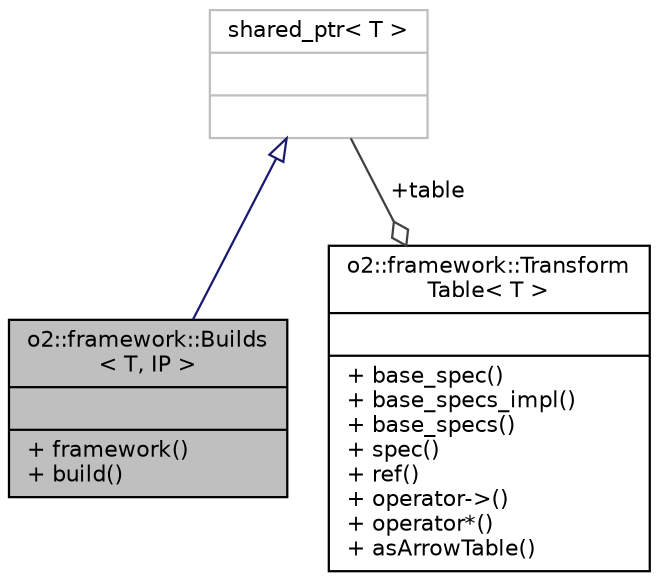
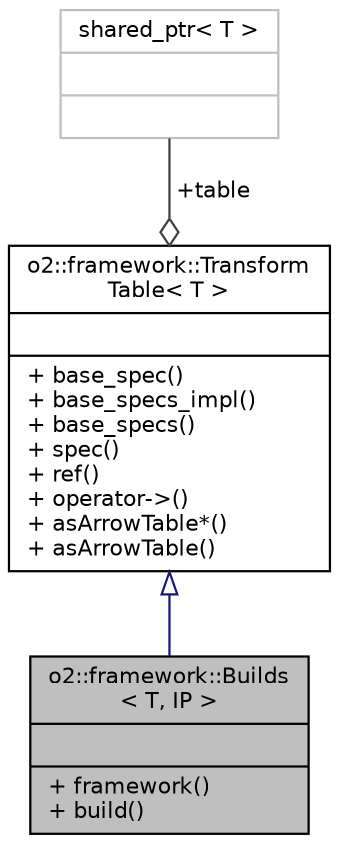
edge "o2::framework::Builds" -> "shared_ptr< T >": now "o2::framework::Builds" -> "o2::framework::Transform"
node "o2::framework::Transform": text "+ operator*()" -> "+ asArrowTable*()"
